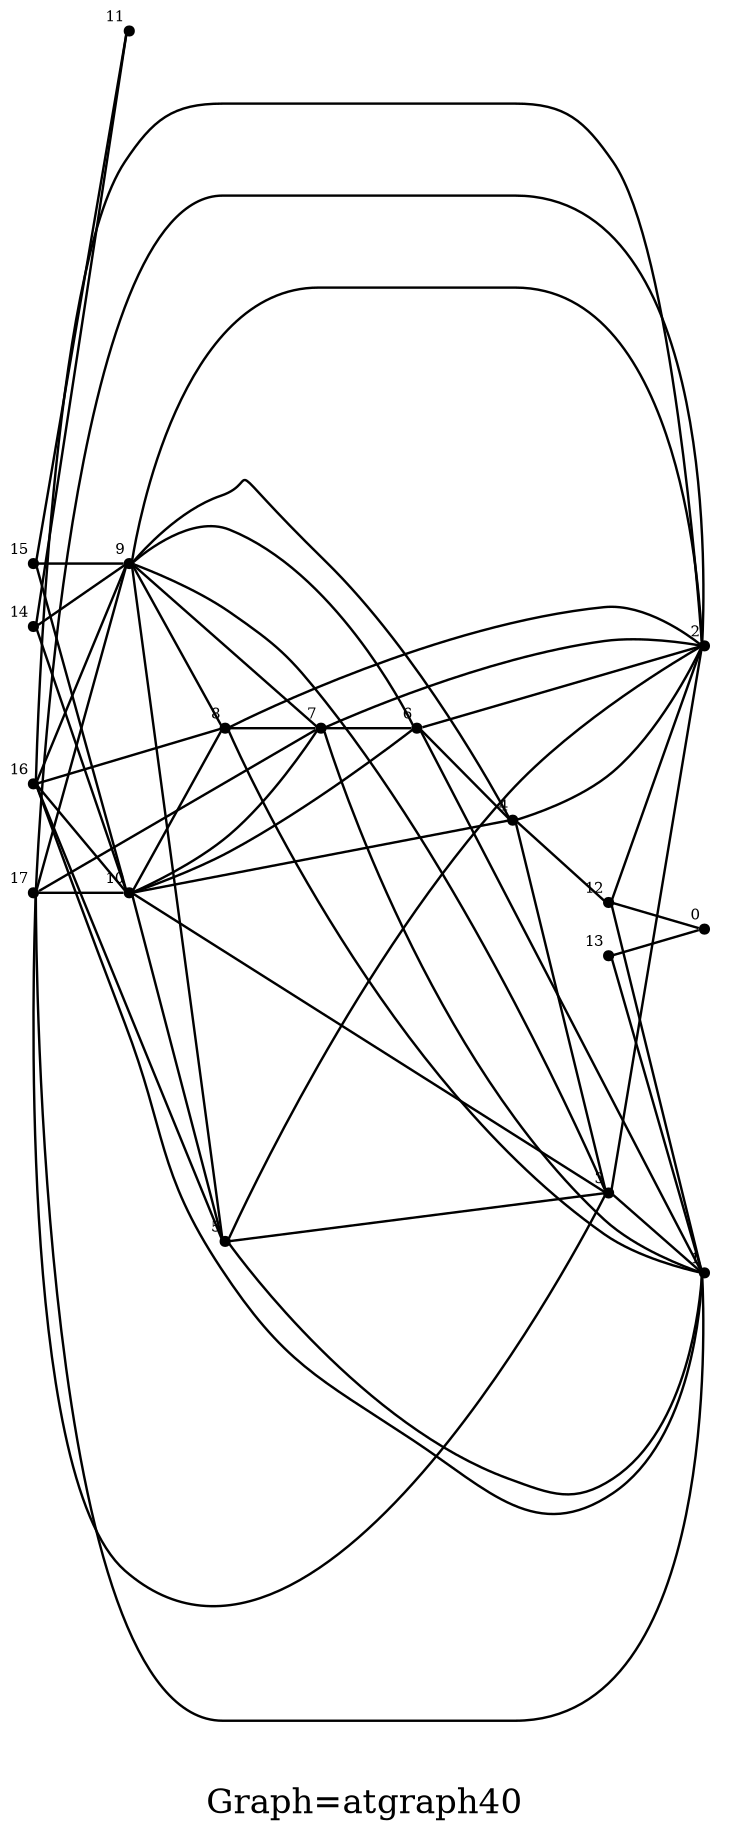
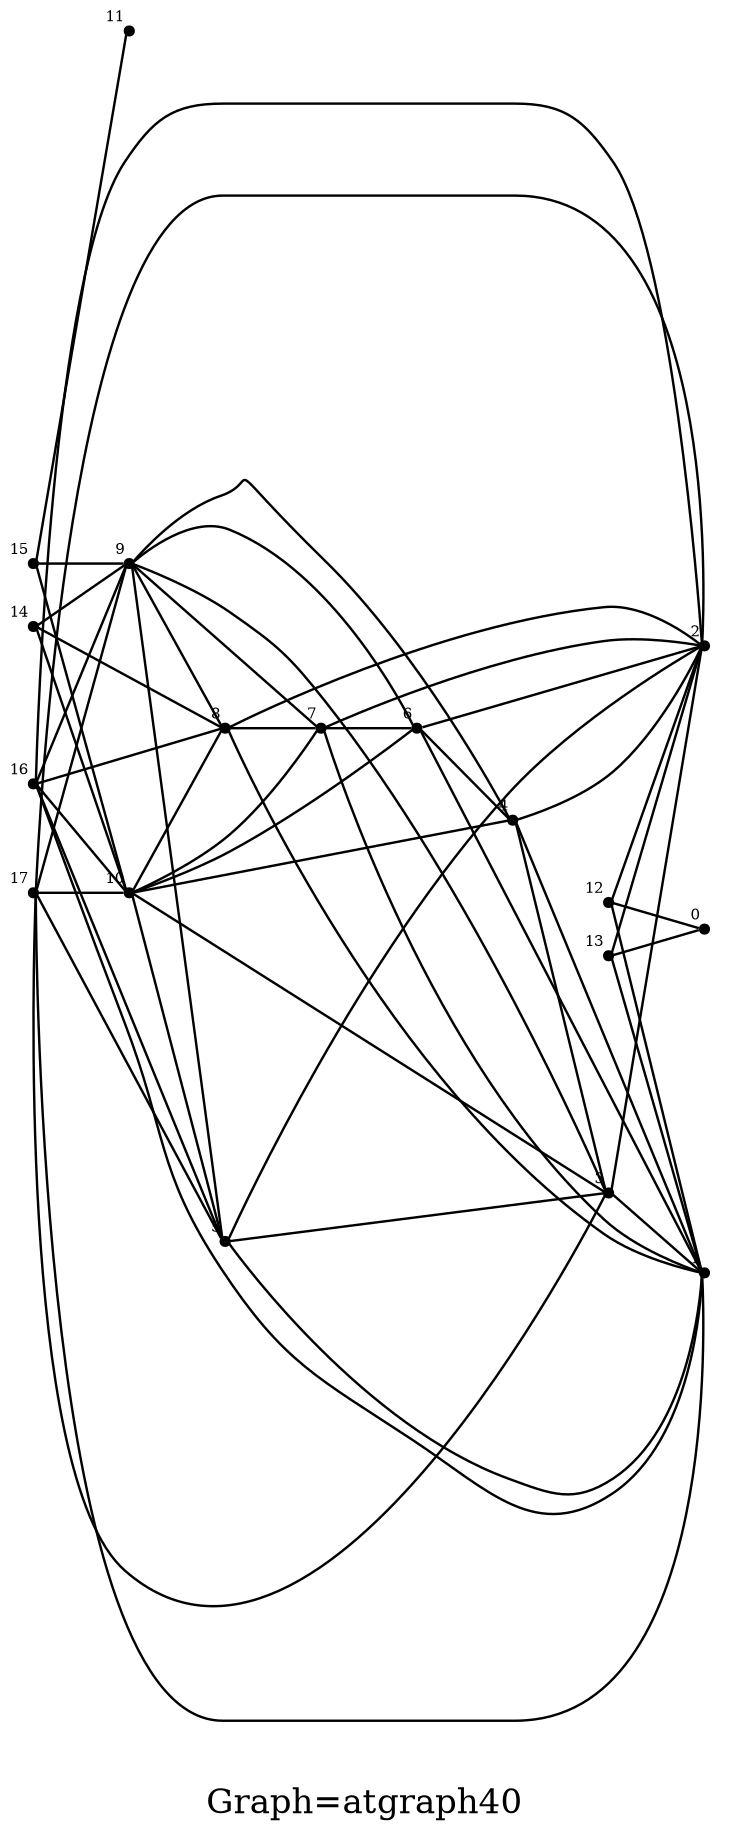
edge "9" -- "2": now "13" -- "2"
edge "11" -- "14": now "8" -- "14"
edge "7" -- "17": now "5" -- "17"
edge "4" -- "12": now "4" -- "1"
